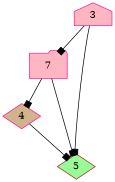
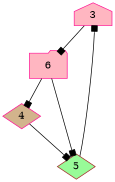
node "7": label "7" -> "6"
edge "3" -> "5": reversed
